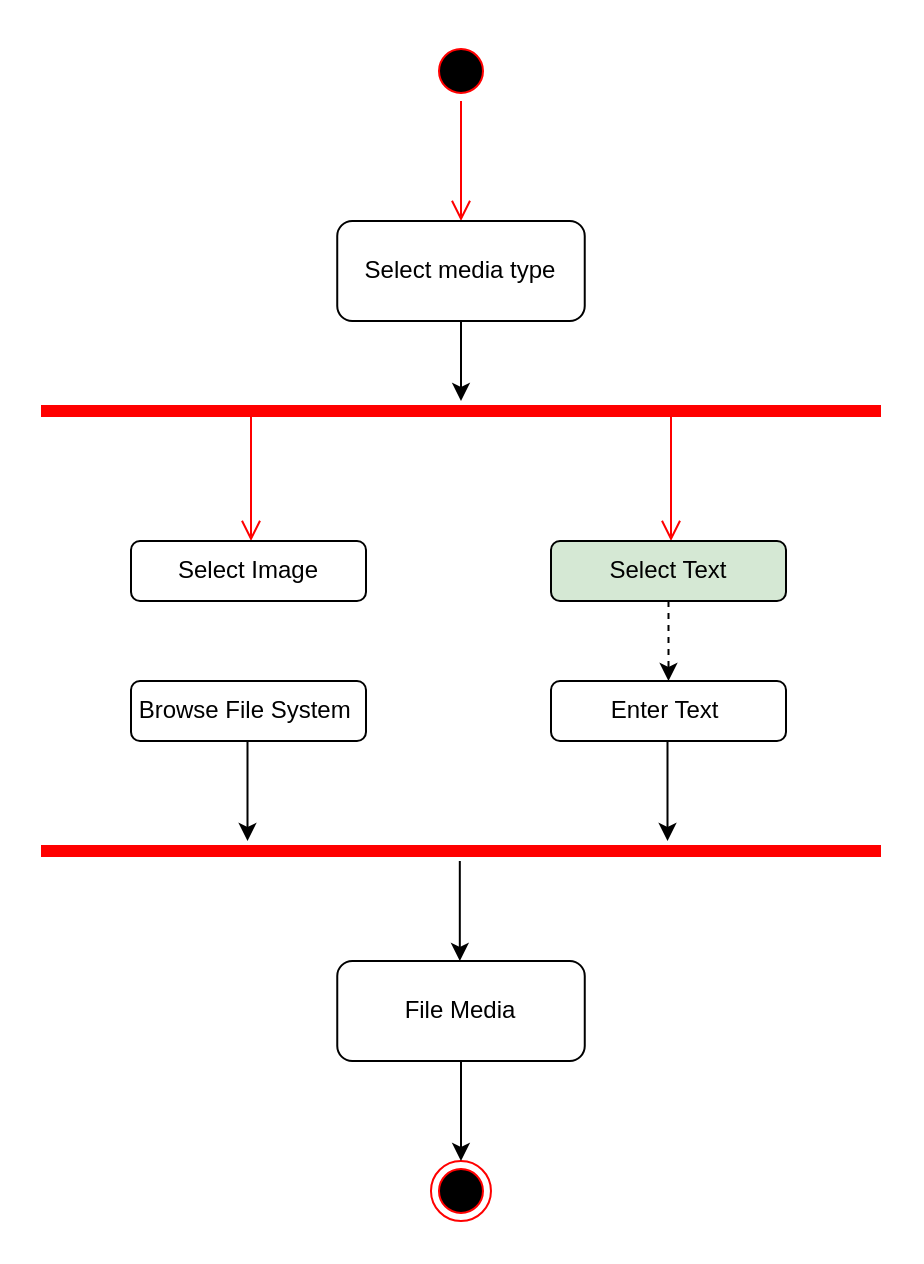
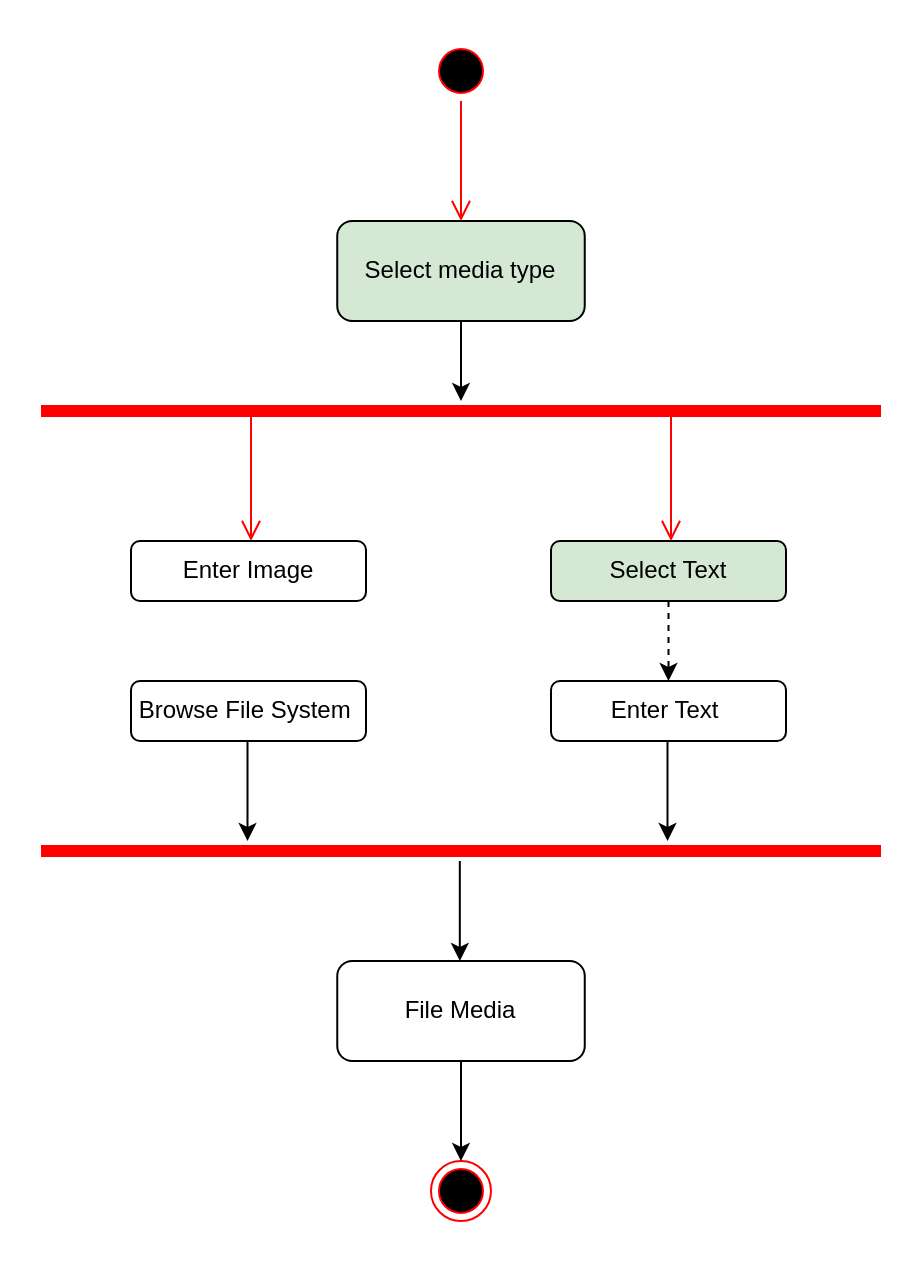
node "Select media type": fillcolor #ffffff -> #d5e8d4
node "Select Image": label "Select Image" -> "Enter Image"
